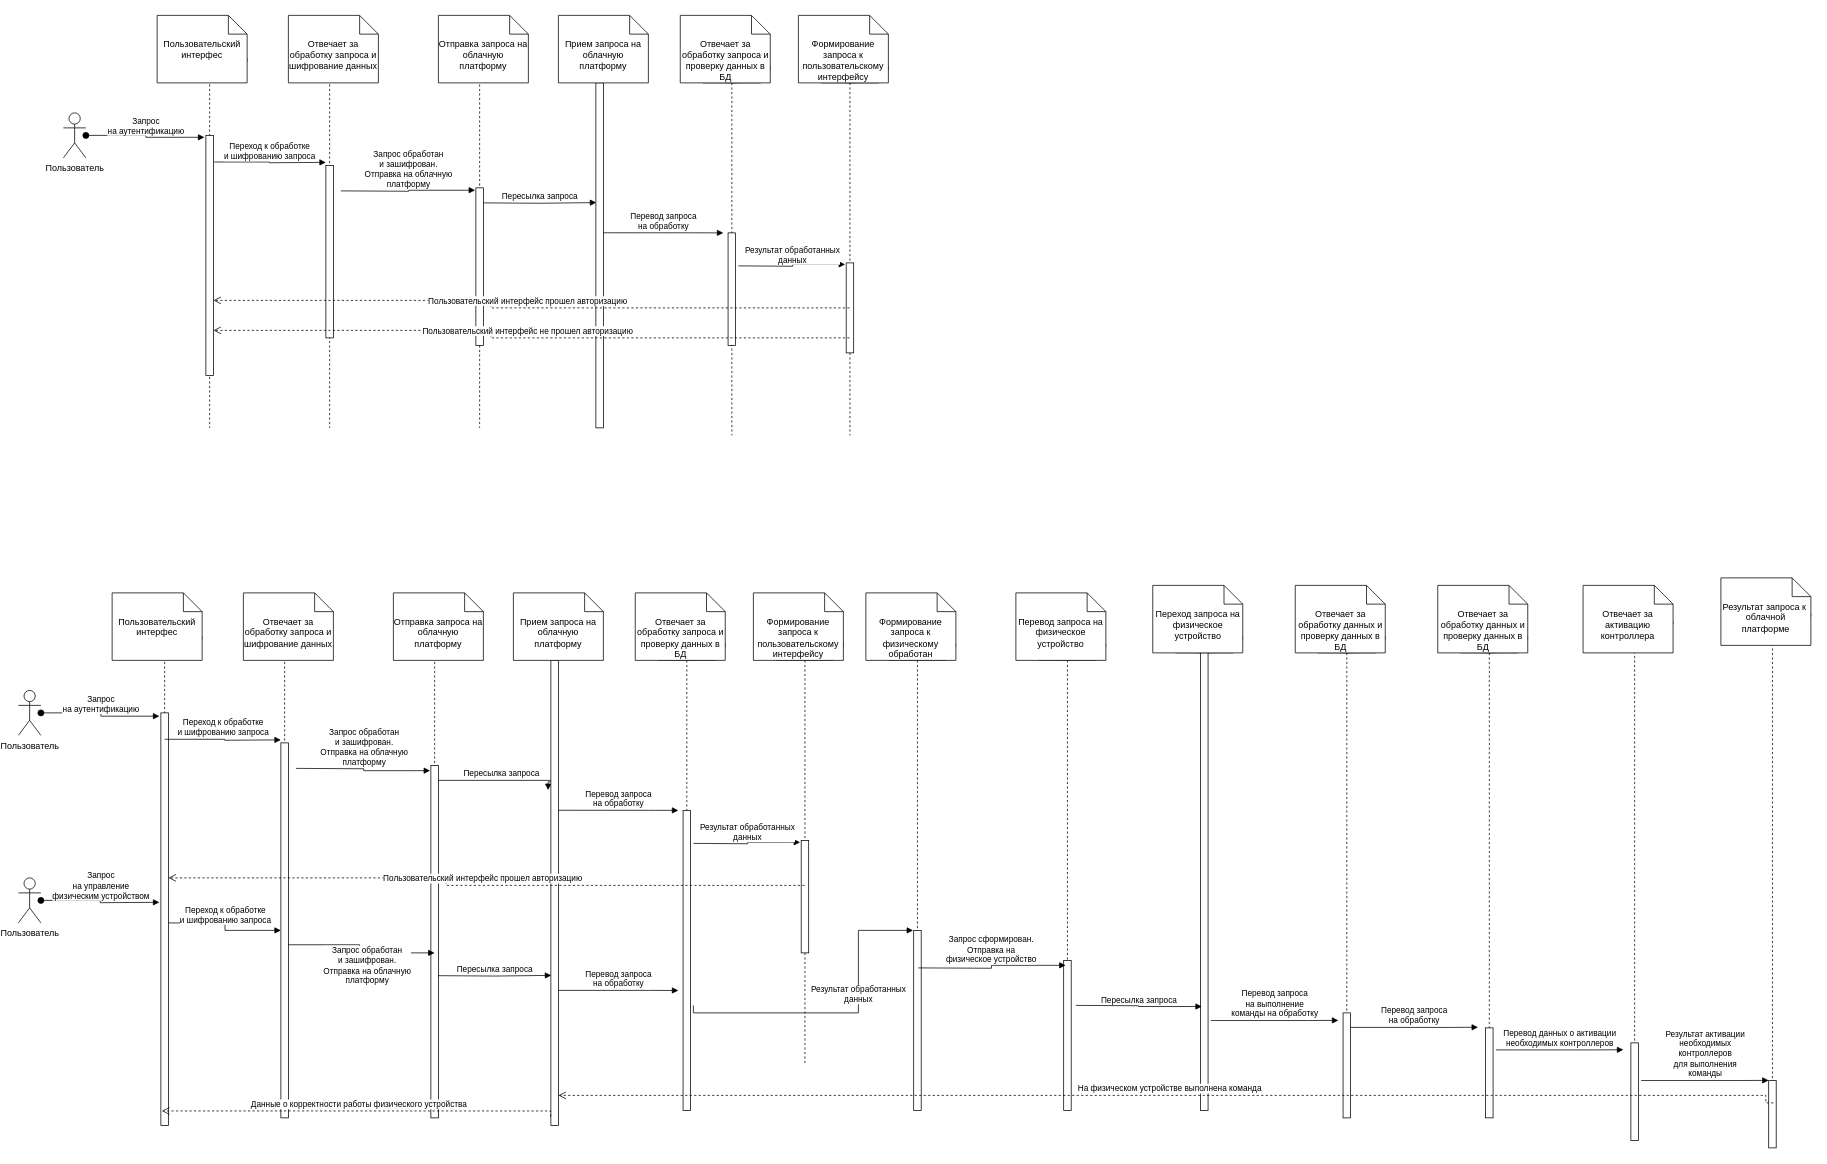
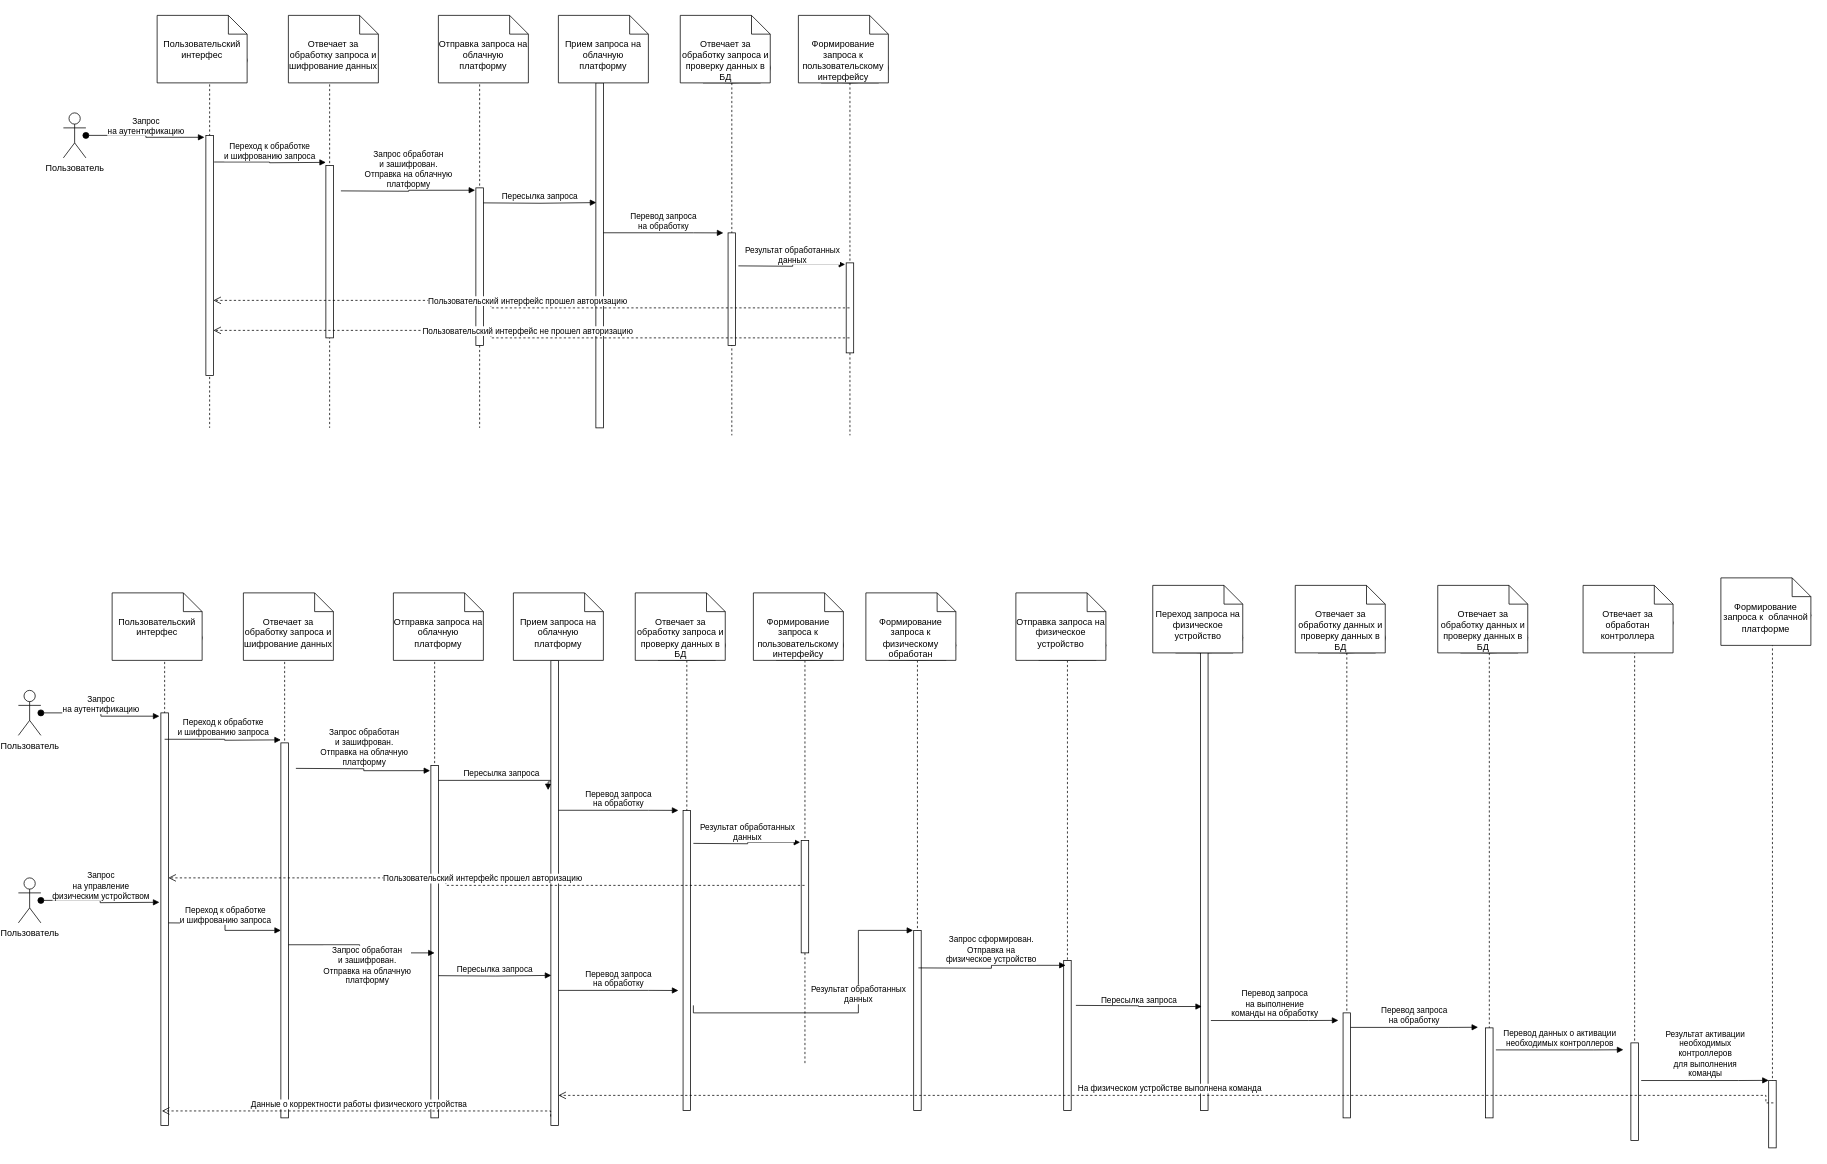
node "Результат запроса к облачной платформе": label "Результат запроса к облачной платформе" -> "Формирование запроса к облачной платформе"
node "Отвечает за активацию контроллера": label "Отвечает за активацию контроллера" -> "Отвечает за обработан контроллера"
node "Перевод запроса на физическое устройство": label "Перевод запроса на физическое устройство" -> "Отправка запроса на физическое устройство"
